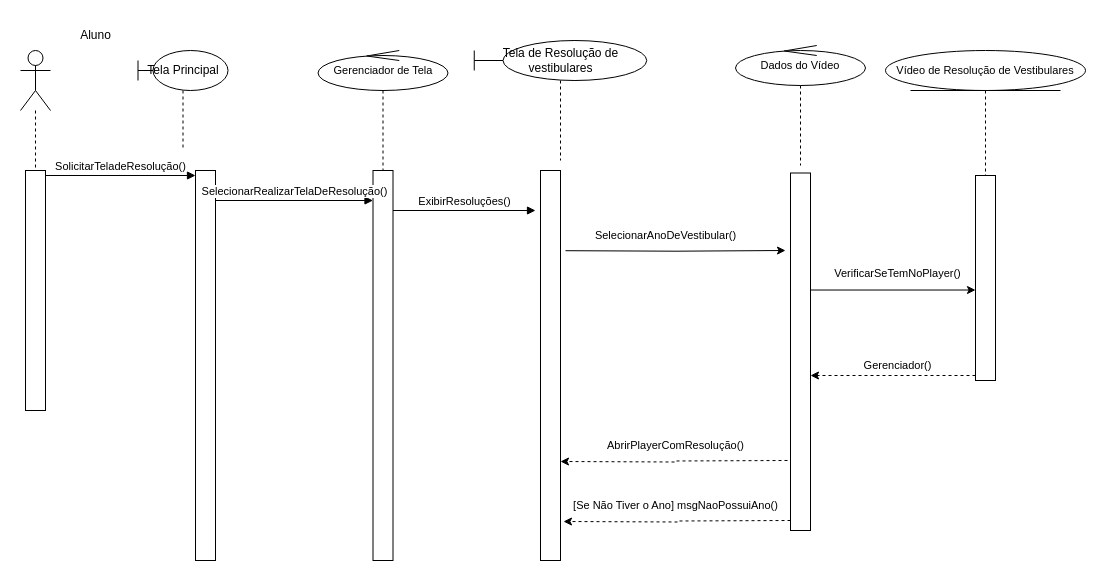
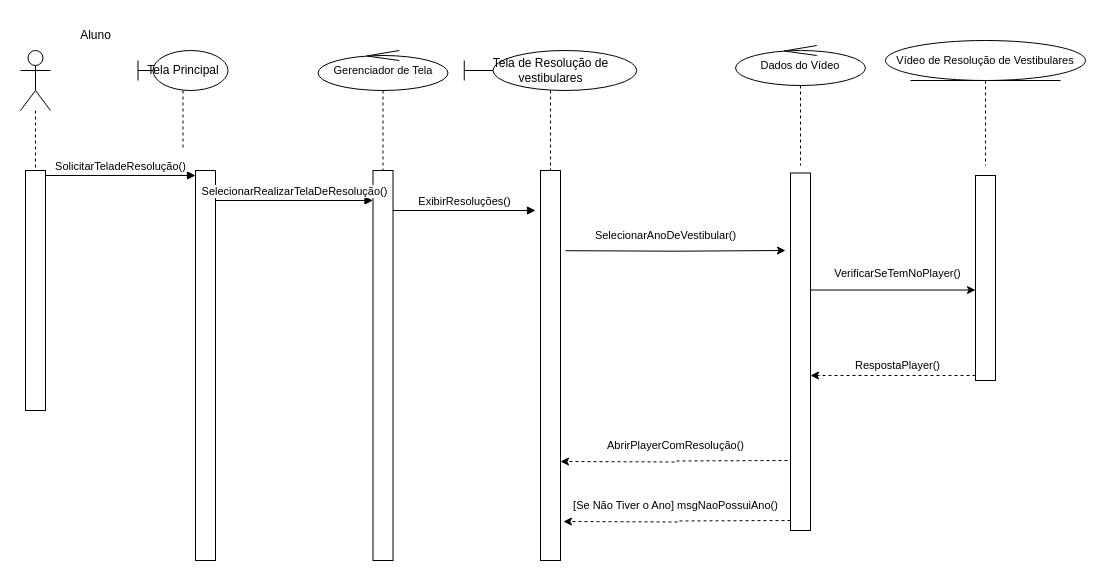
node "Tela de Resolução de vestibulares": moved (561, 101) -> (551, 111)
node "Vídeo de Resolução de Vestibulares": moved (986, 113) -> (986, 103)
node "Gerenciador()": label "Gerenciador()" -> "RespostaPlayer()"
